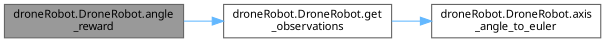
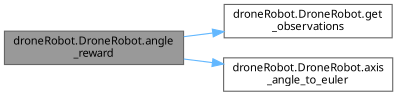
edge "droneRobot.DroneRobot.get _observations" -> "droneRobot.DroneRobot.axis _angle_to_euler": now "droneRobot.DroneRobot.angle _reward" -> "droneRobot.DroneRobot.axis _angle_to_euler"
